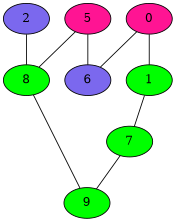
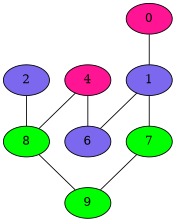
node "5": label "5" -> "4"
edge "0" -- "6": now "1" -- "6"
node "1": fillcolor Lime -> MediumSlateBlue
